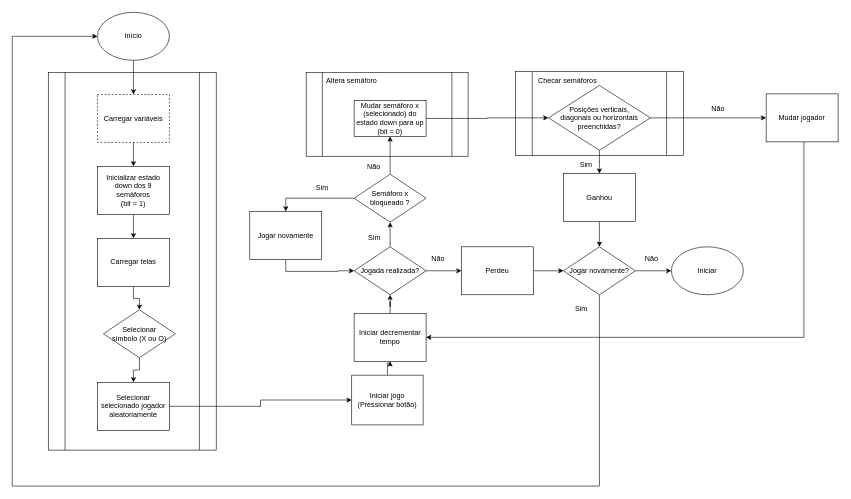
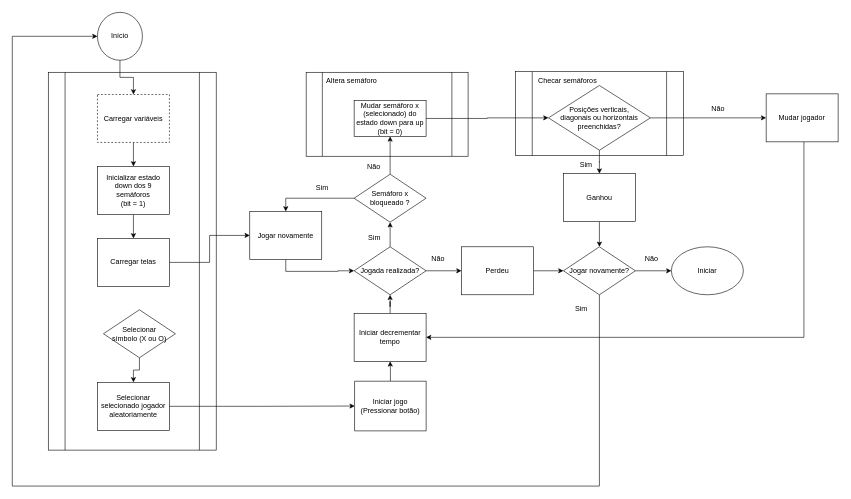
node "Início": size 72x48 -> 45x48
edge "Carregar telas" -> "Selecionar símbolo (X ou O)": now "Carregar telas" -> "Jogar novamente"
node "Iniciar jogo (Pressionar botão)": moved (388, 400) -> (391, 406)
